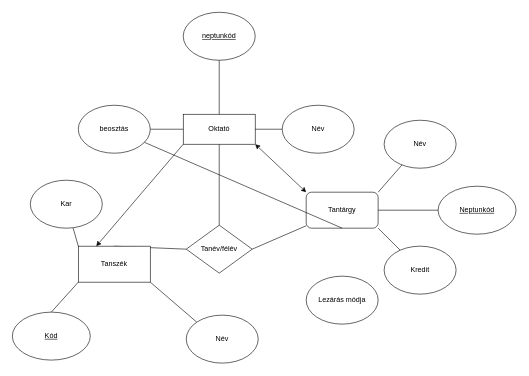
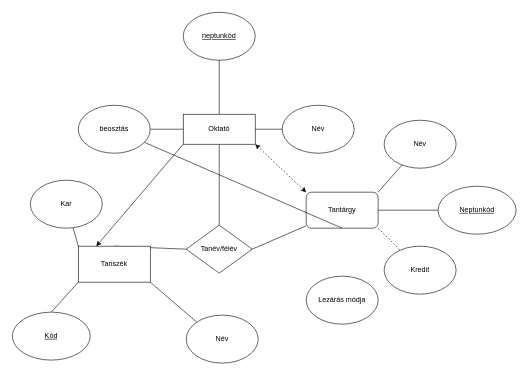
edge "Oktató" -- "Tantárgy": style solid -> dashed
edge "Tantárgy" -- "Kredit": style solid -> dashed
